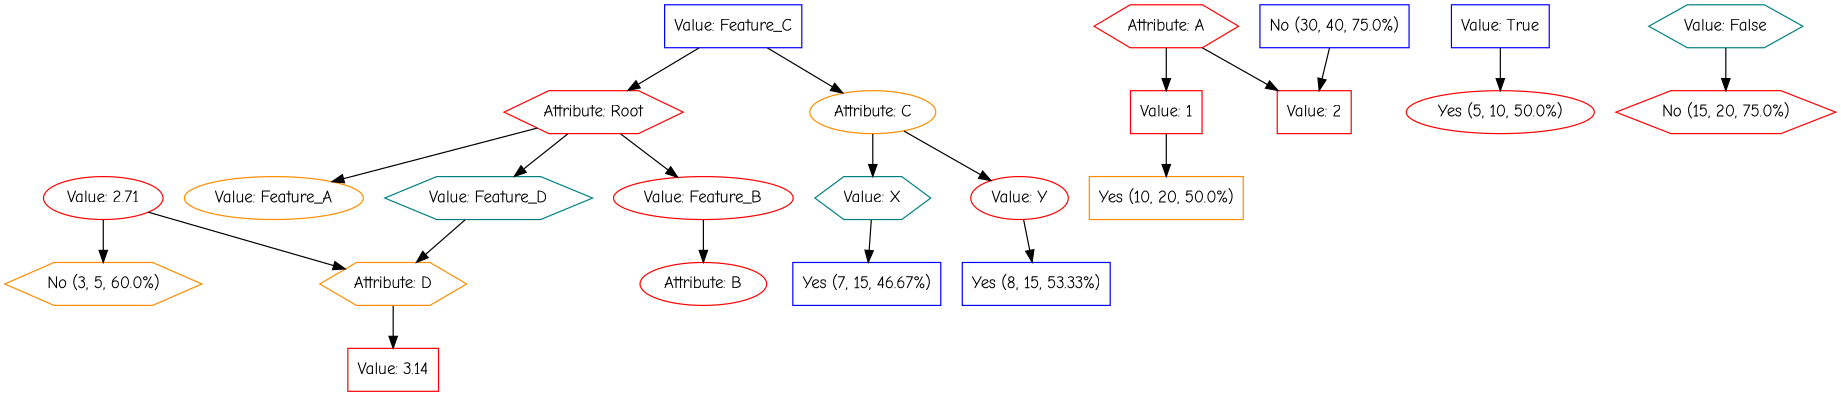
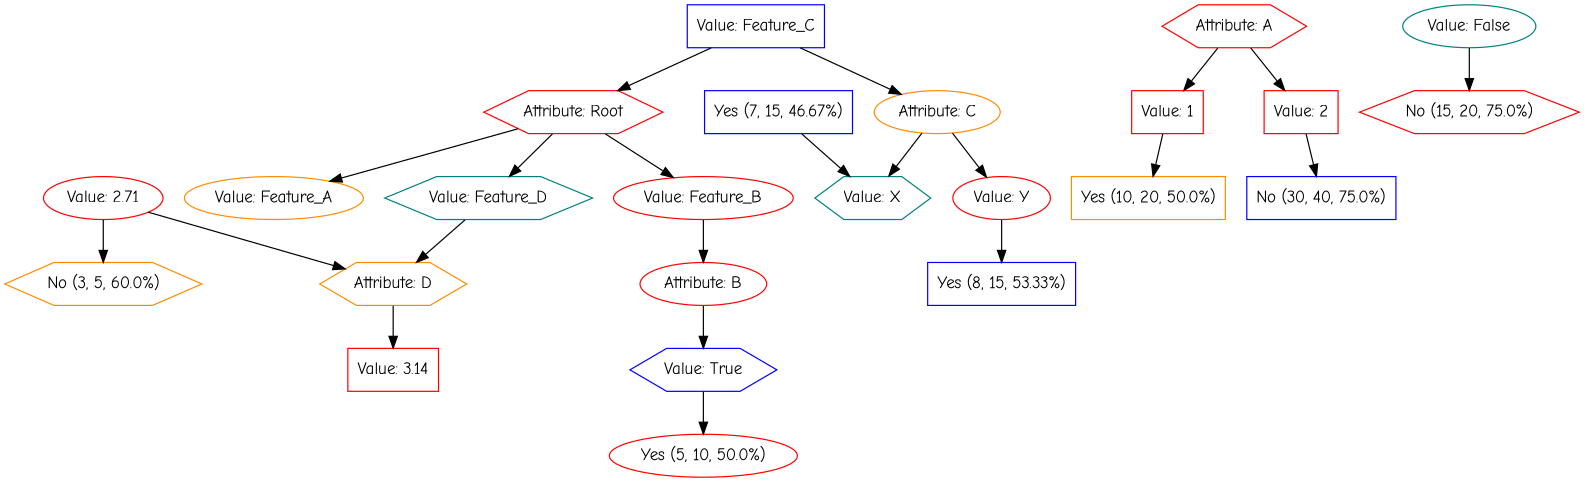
node "Value: True": shape box -> hexagon
node "Value: False": shape hexagon -> ellipse
edge "No (30, 40, 75.0%)" -> "Value: 2": reversed
edge "Value: X" -> "Yes (7, 15, 46.67%)": reversed
edge "Attribute: B" -> "Value: True": added
